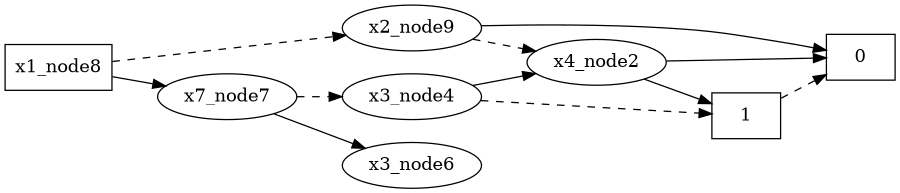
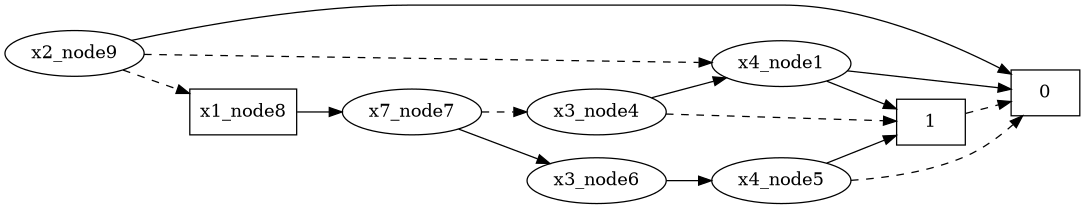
edge "x1_node8" -> "x2_node9": reversed
node "x4_node2": label "x4_node2" -> "x4_node1"
node "x4_node5": added
